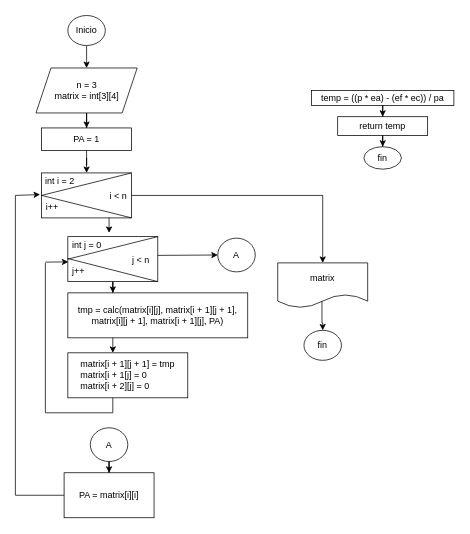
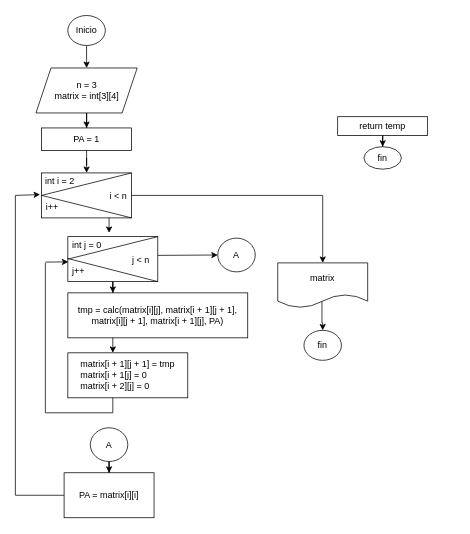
node "temp = ((p * ea) - (ef * ec)) / pa": removed
edge "temp = ((p * ea) - (ef * ec)) / pa" -> "return temp": removed
